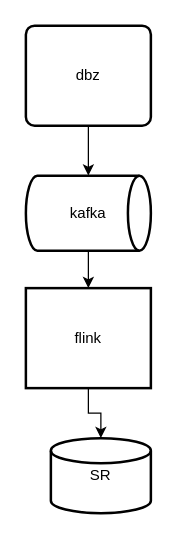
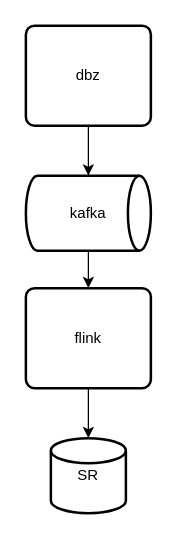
node "flink": shape rectangle -> rounded rectangle
node "SR": size 100x75 -> 75x75
